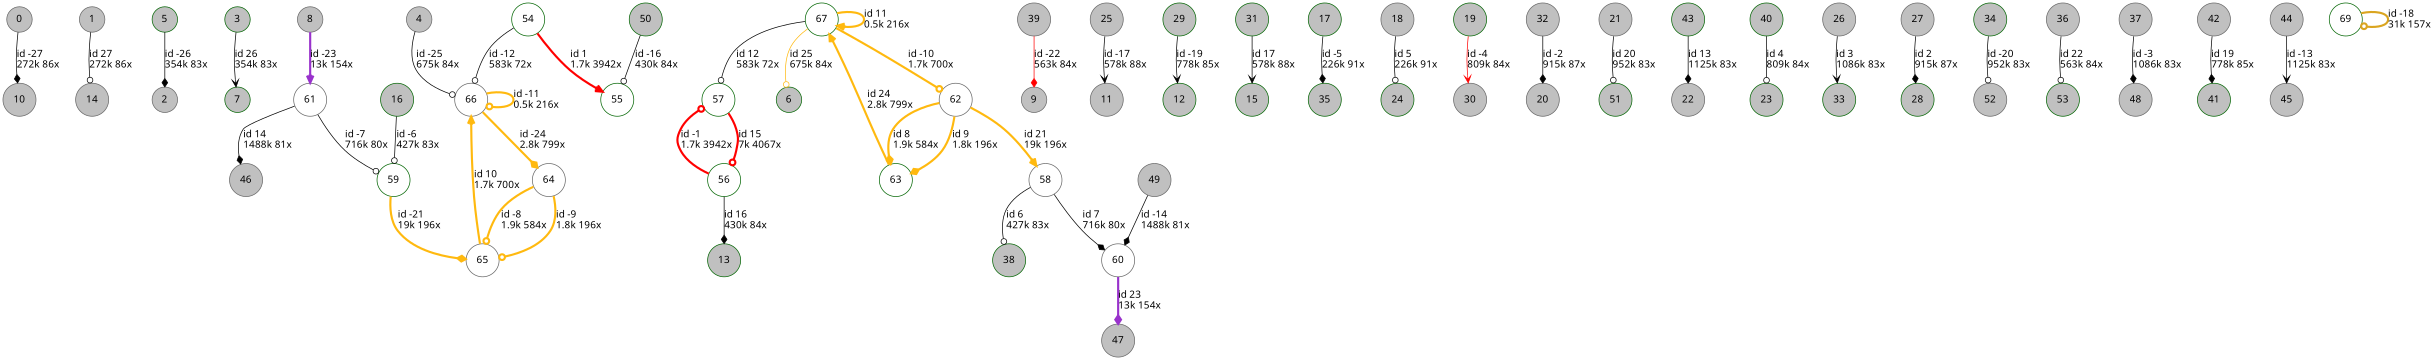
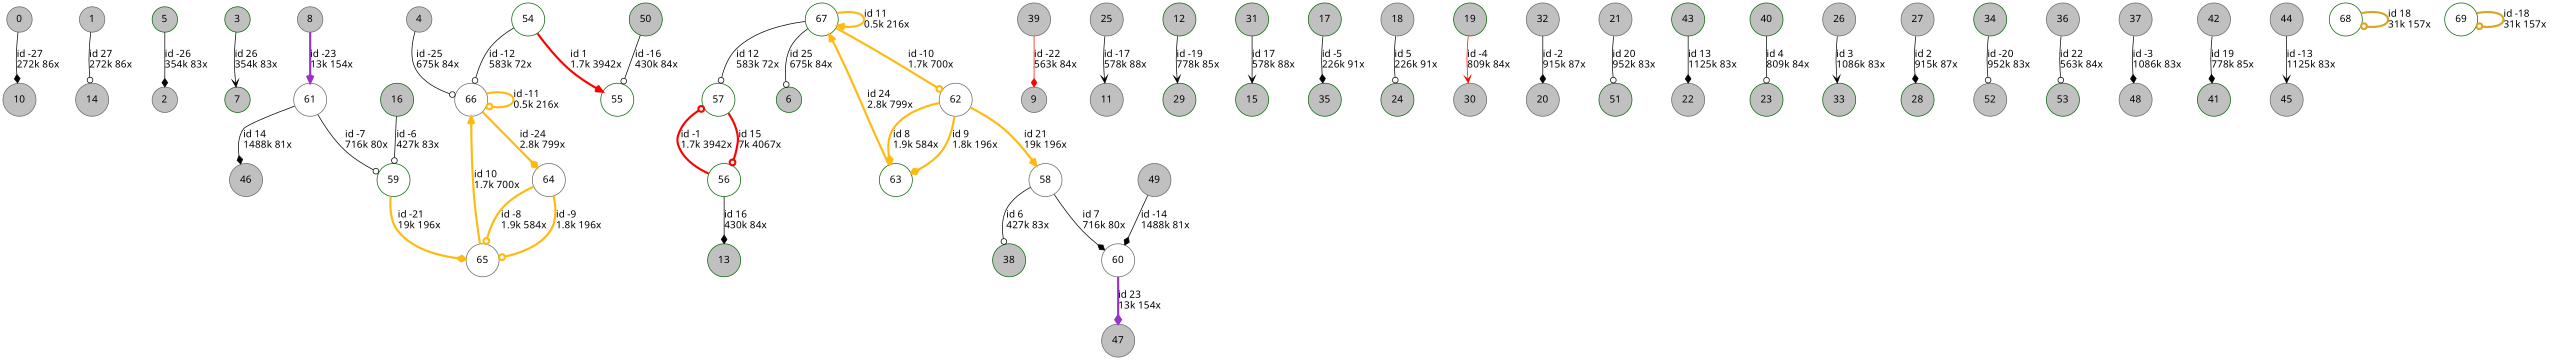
node "68": added
edge "67" -> "6": color darkgoldenrod1 -> black
edge "29" -> "12": reversed
